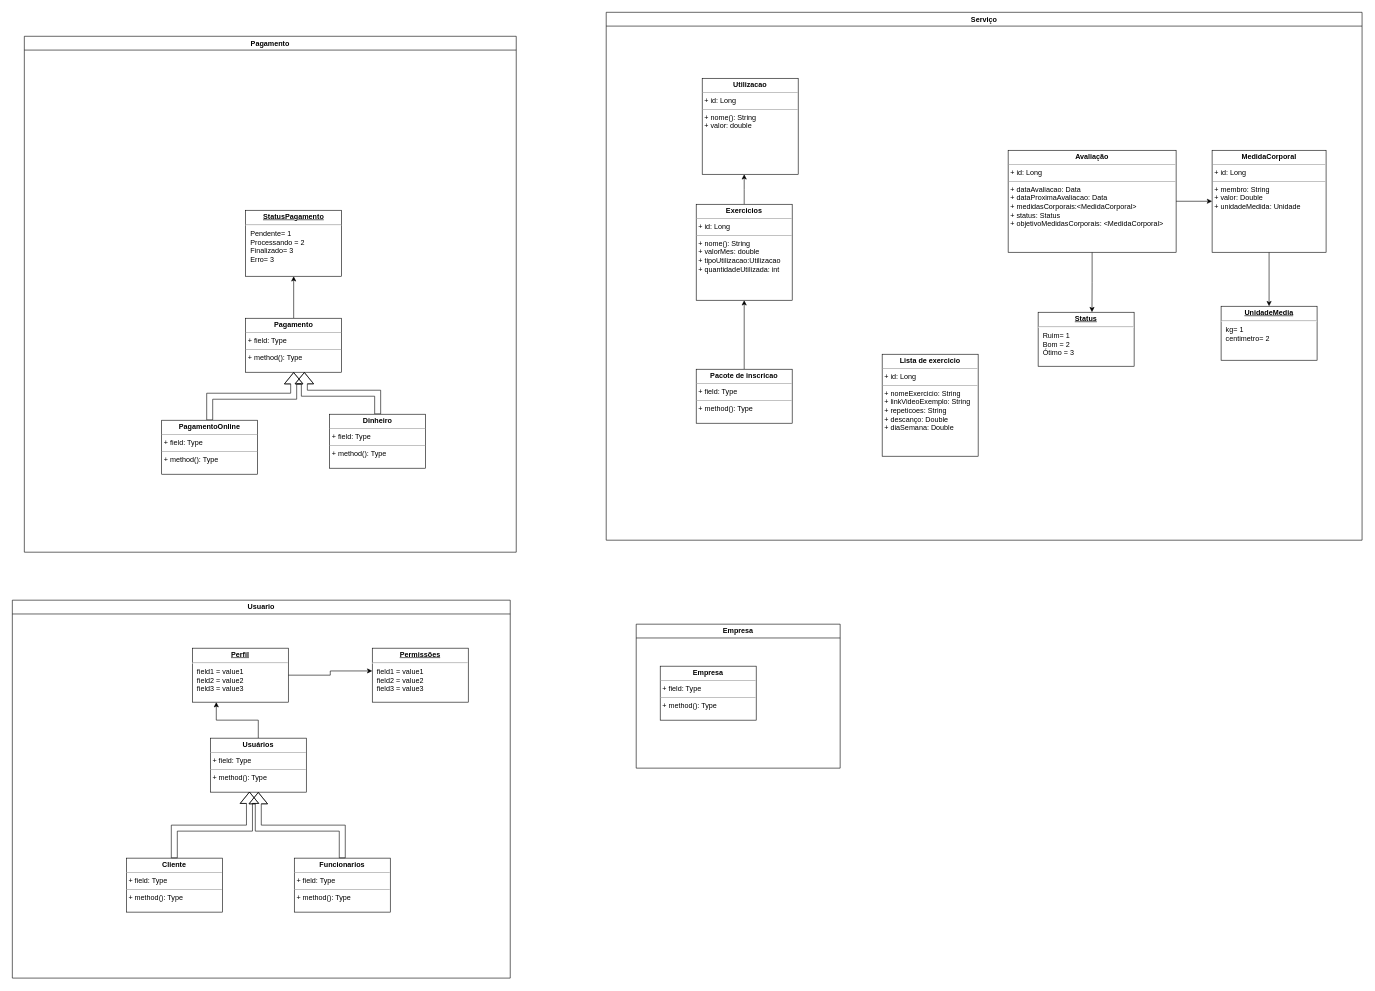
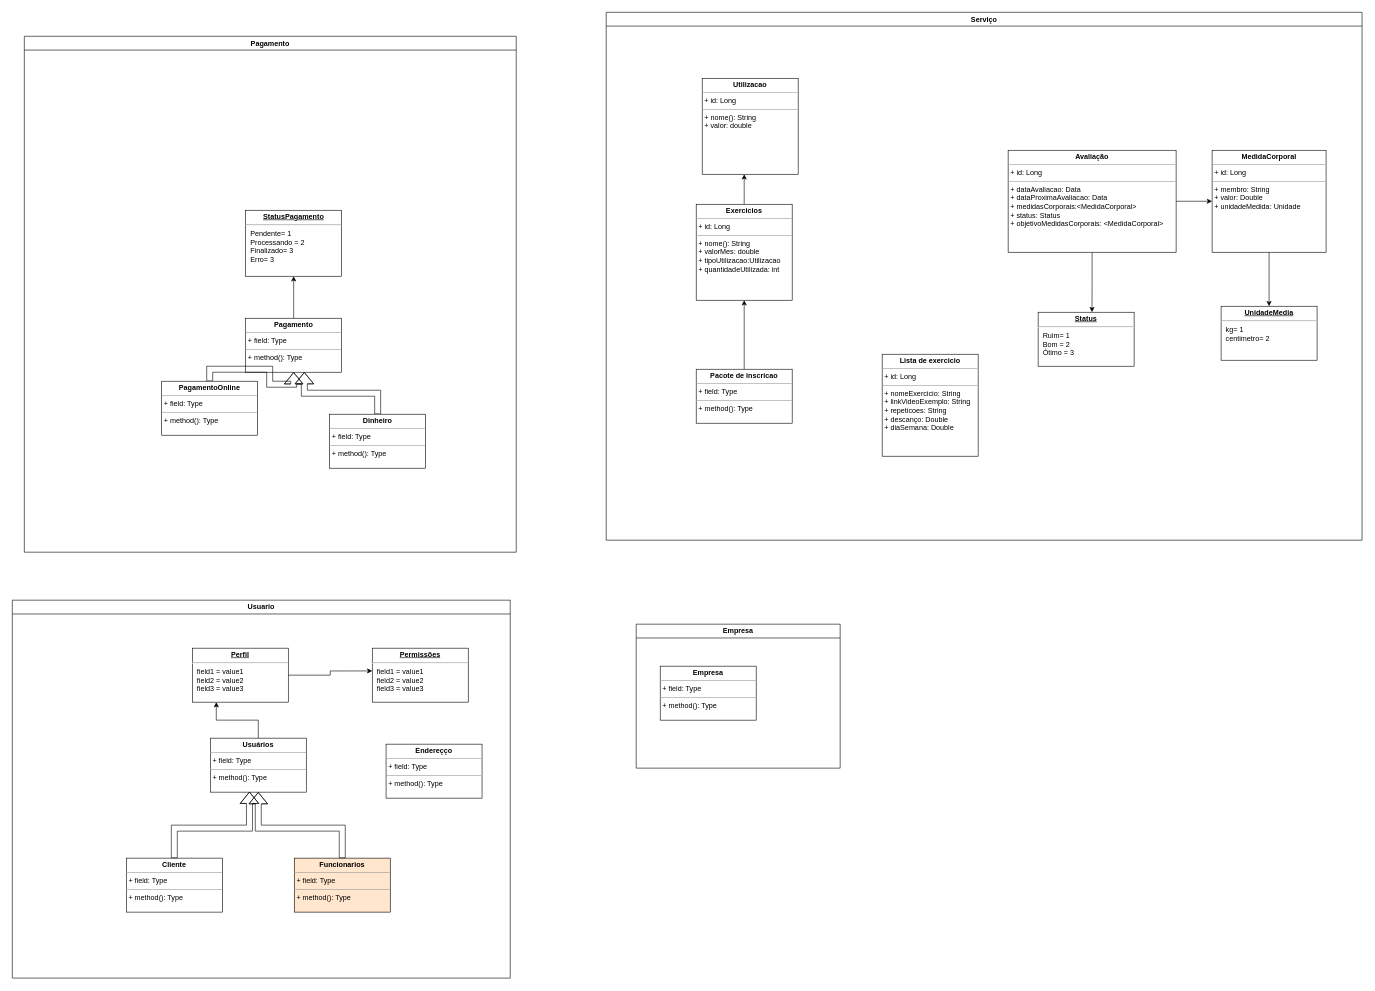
node "PagamentoOnline + field: Type + method(): Type": moved (210, 447) -> (210, 408)
node "Endereçço + field: Type + method(): Type": added
node "Funcionarios + field: Type + method(): Type": fillcolor #ffffff -> #ffe6cc
